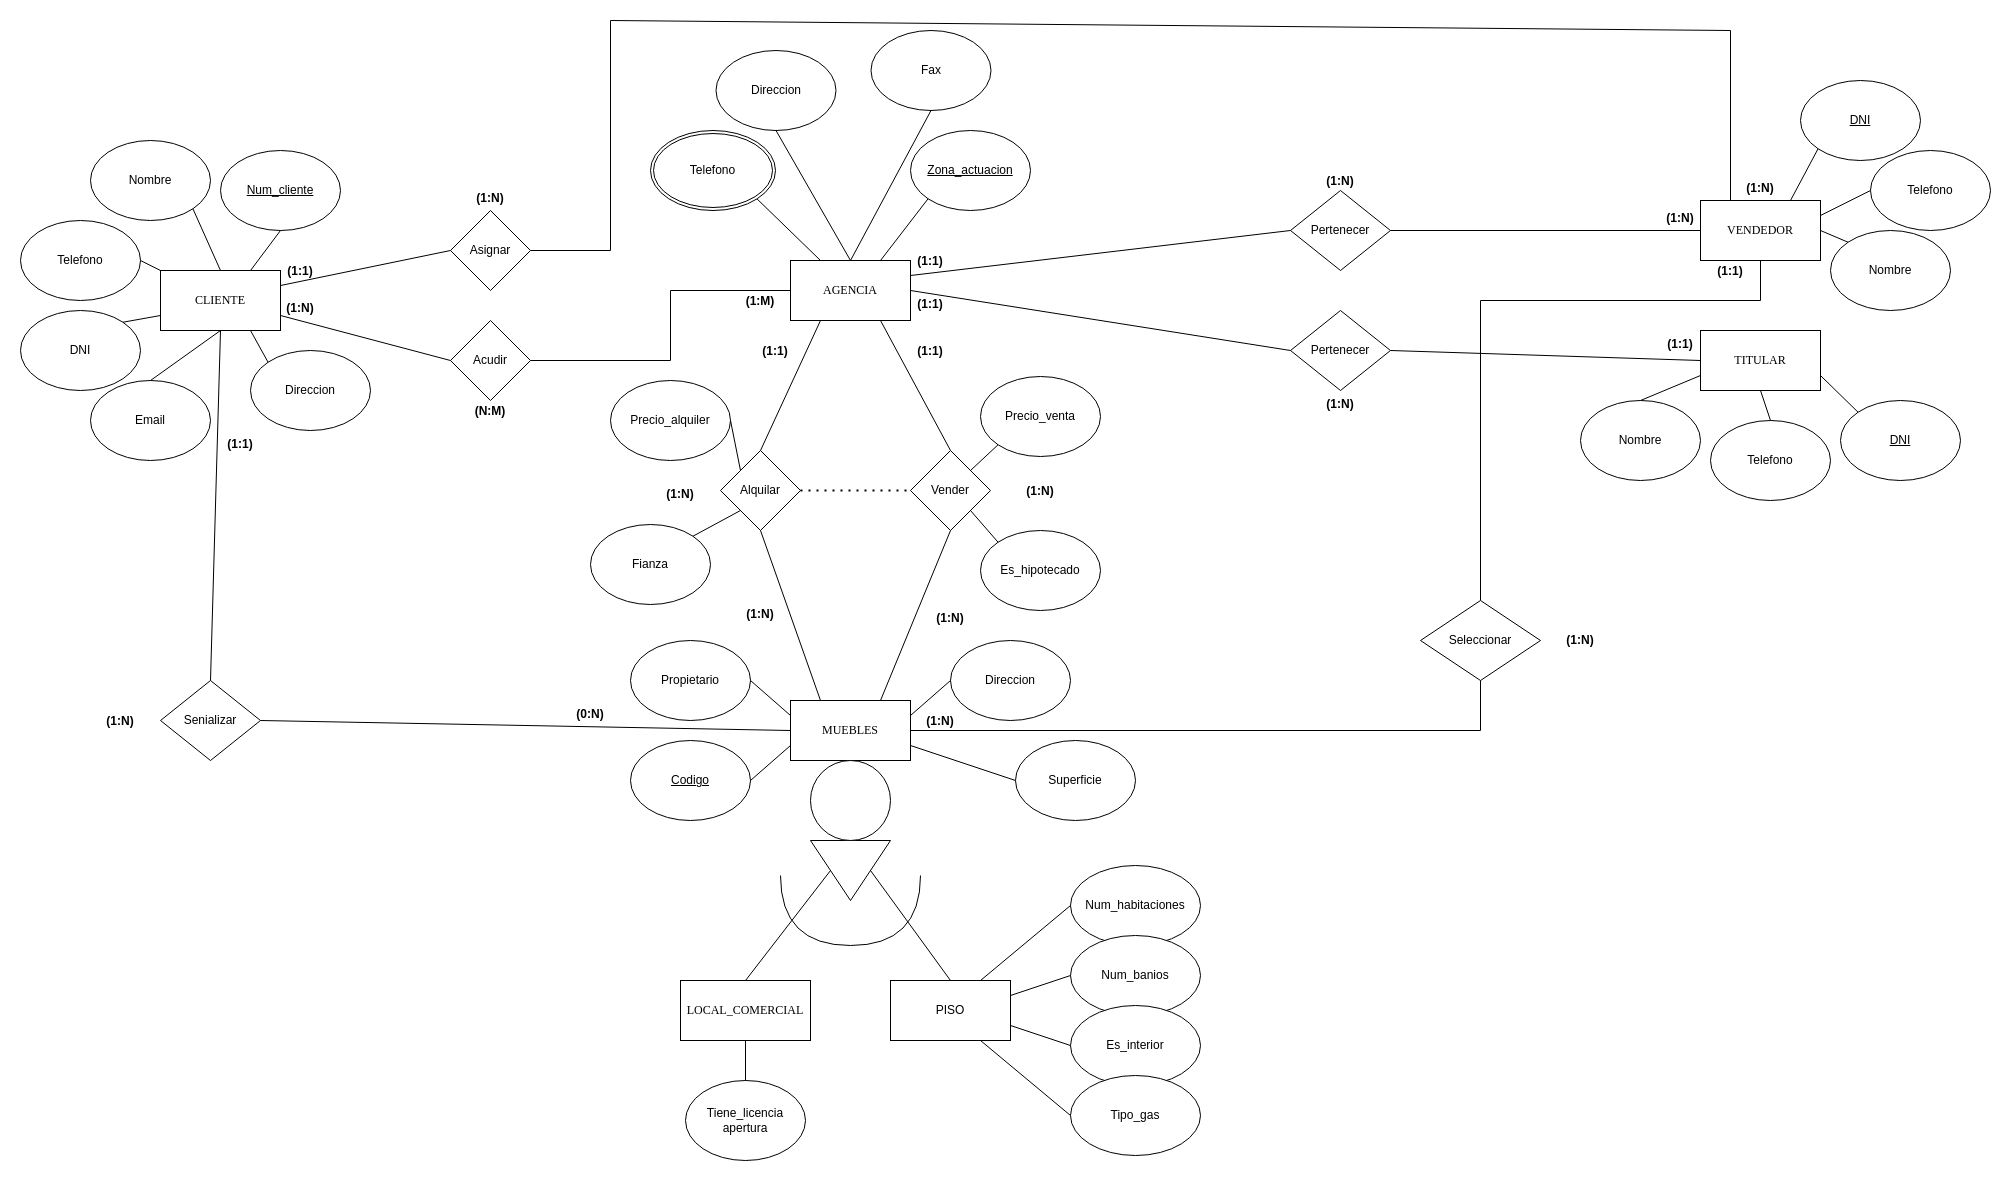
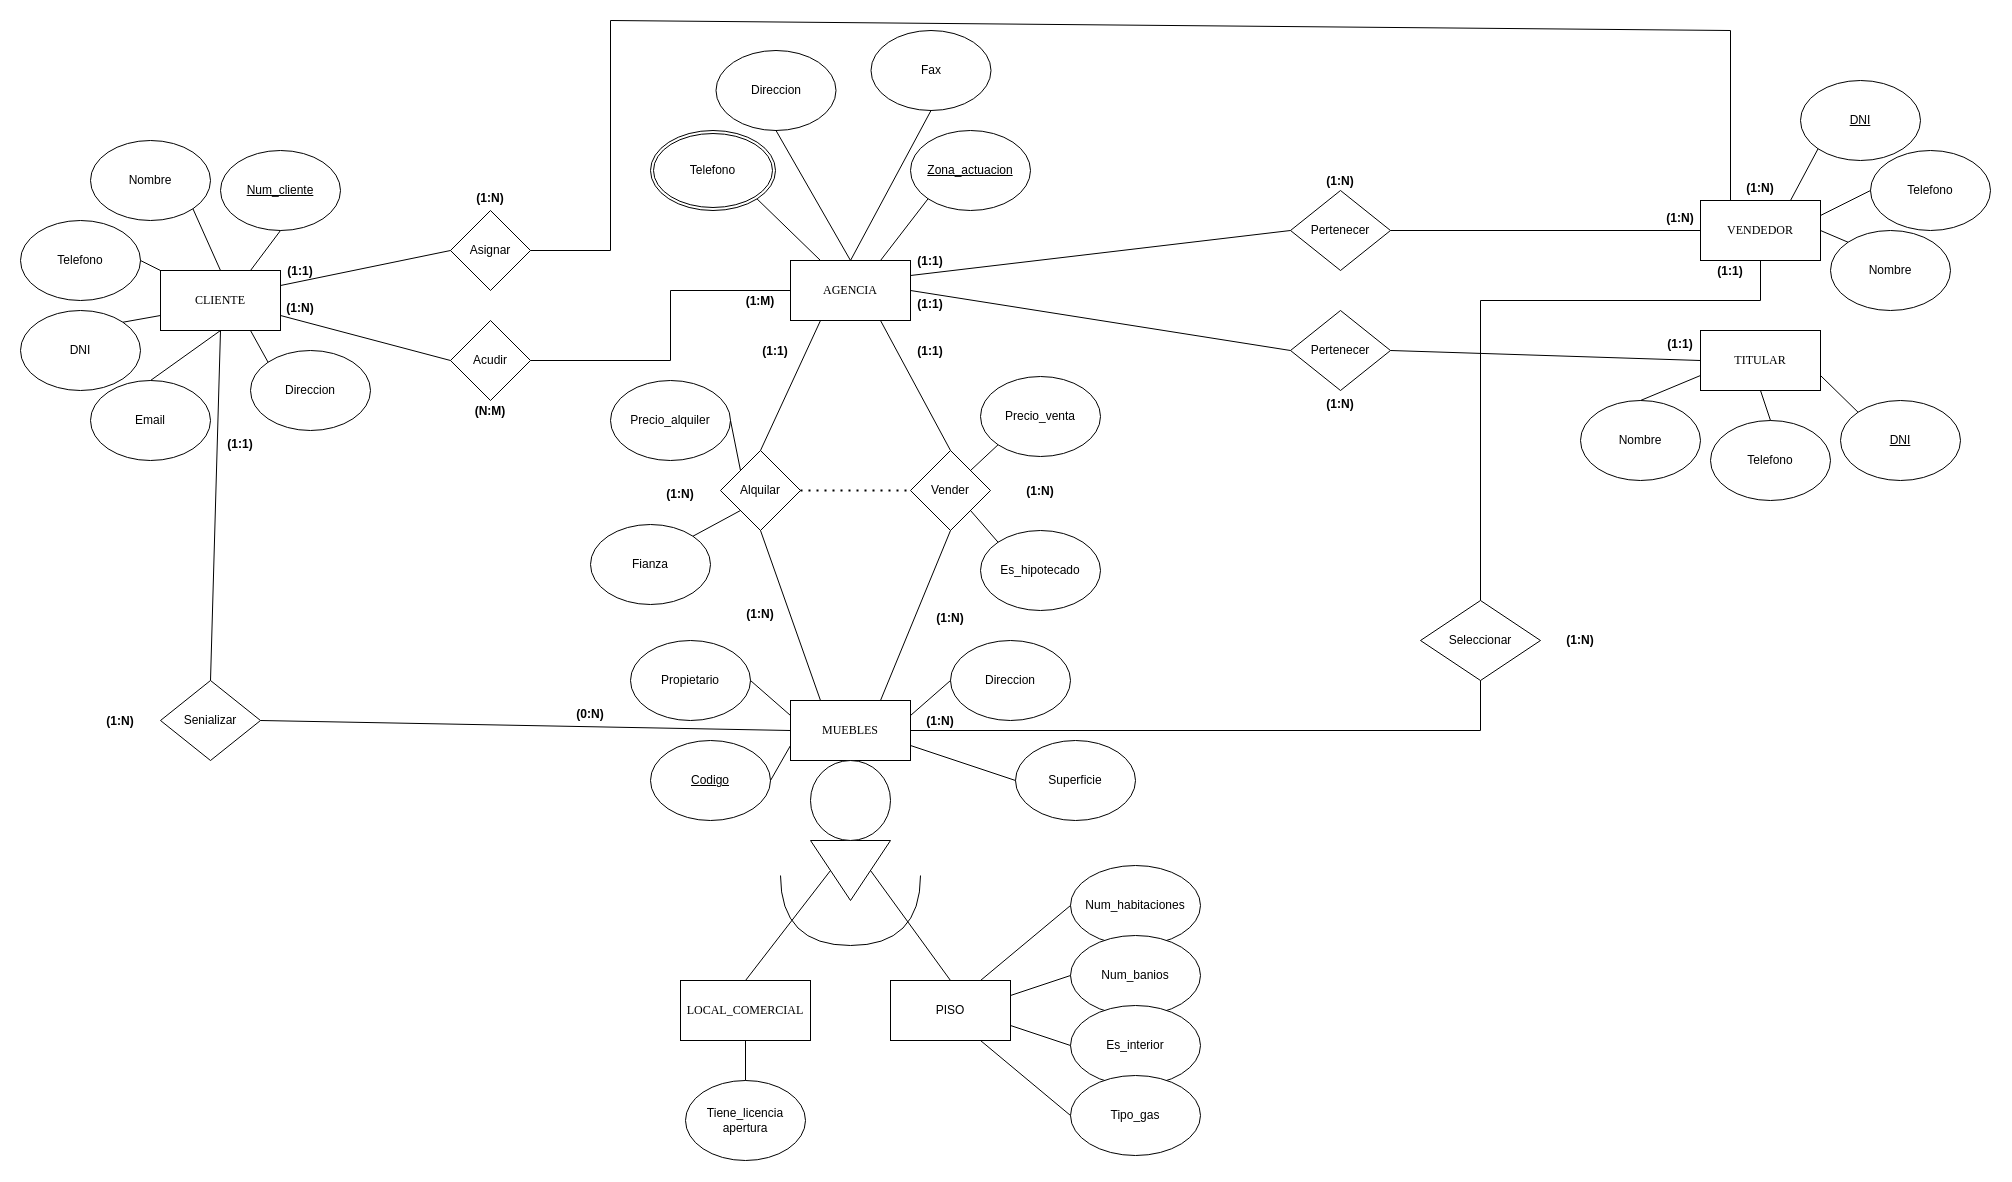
node "Codigo": moved (691, 781) -> (711, 781)
